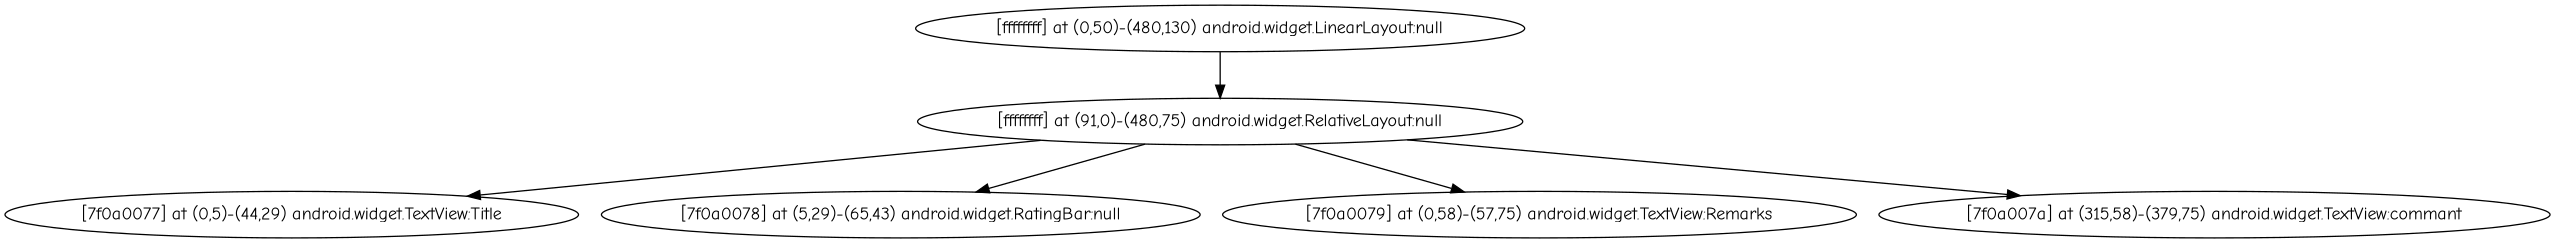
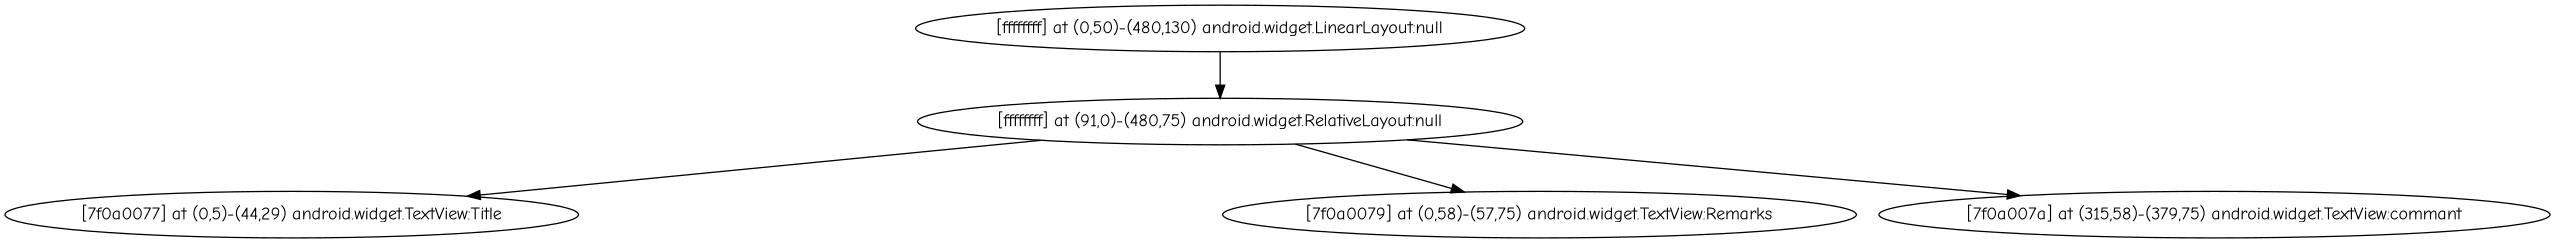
node "[7f0a0078] at (5,29)-(65,43) android.widget.RatingBar:null": removed
